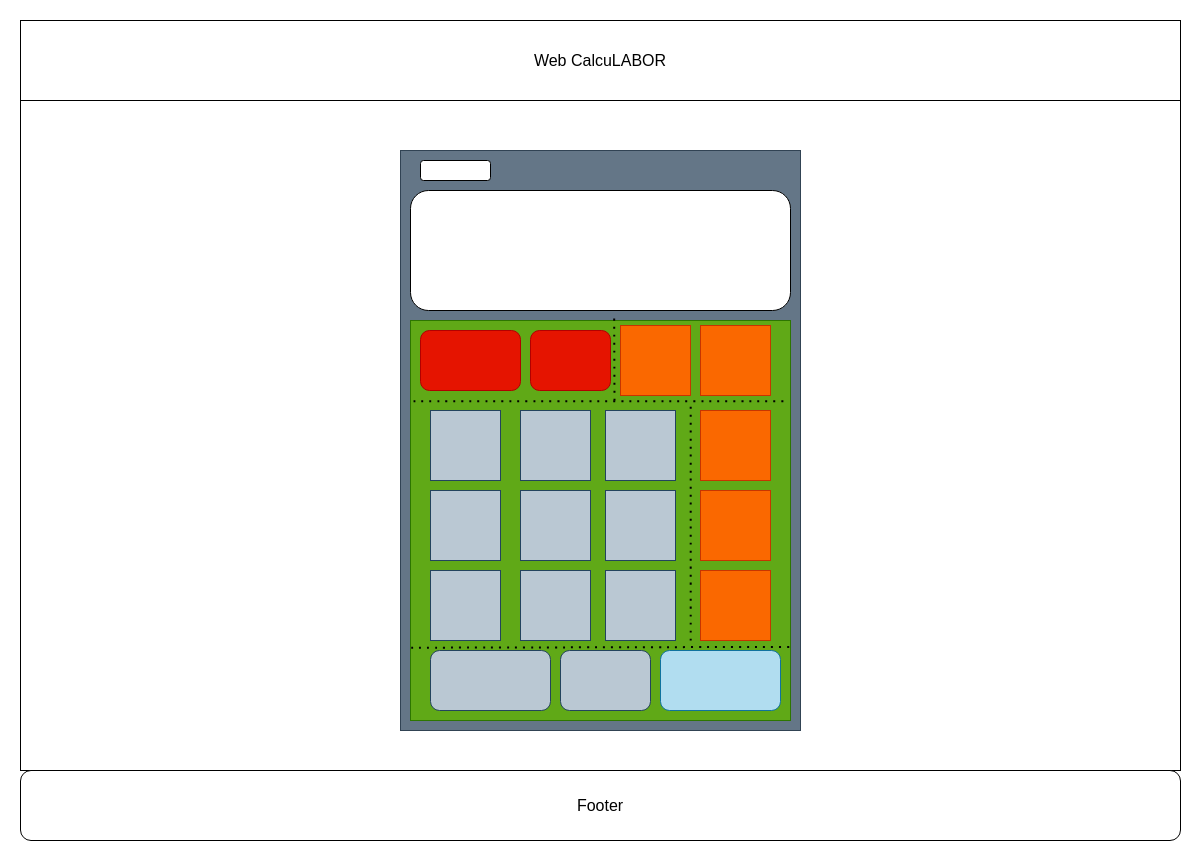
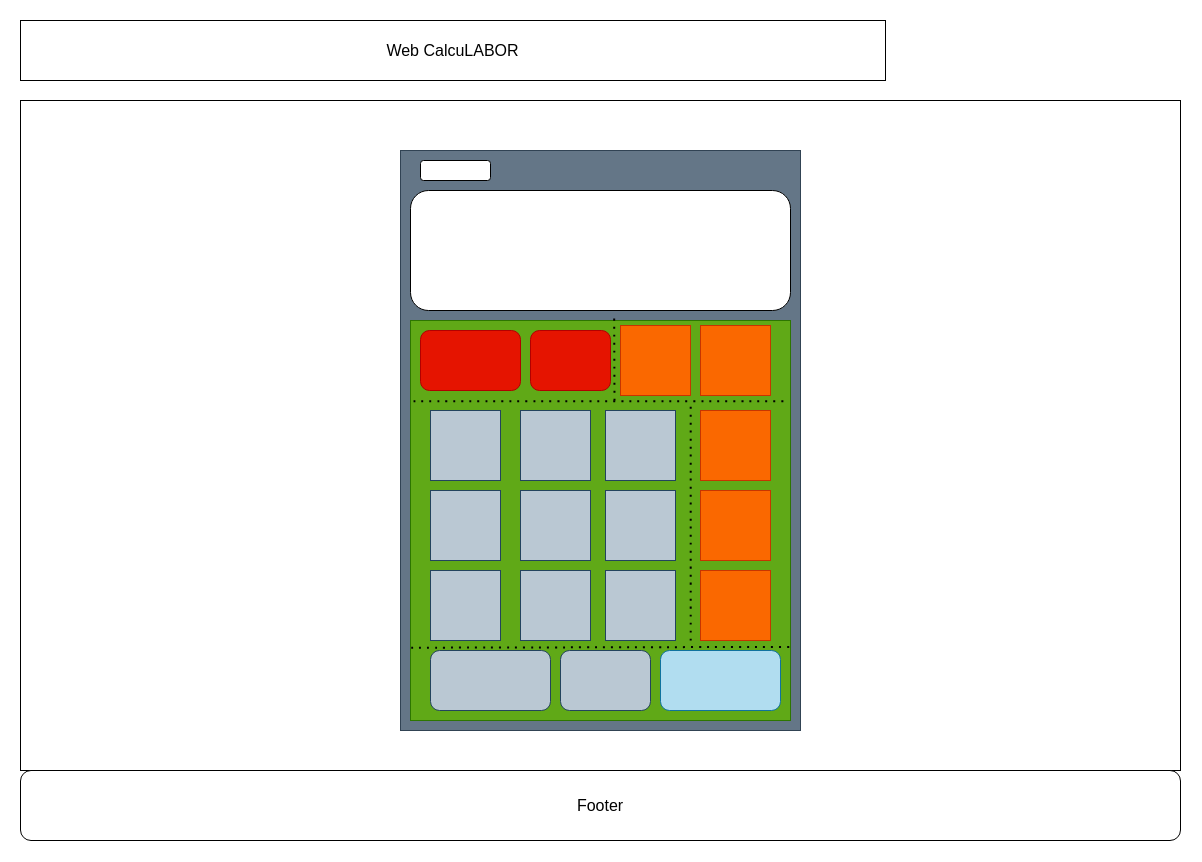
node "Web CalcuLABOR": size 1160x80 -> 865x60
